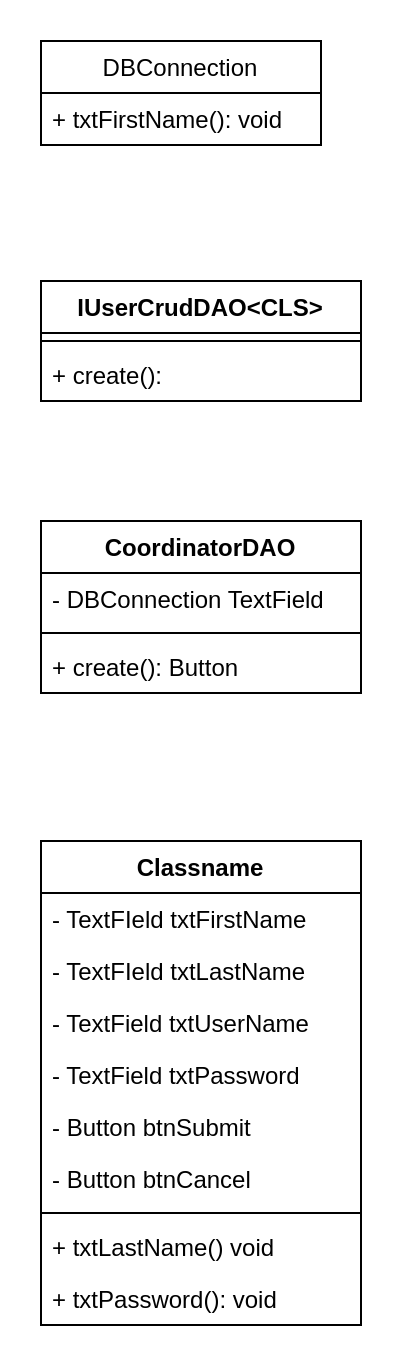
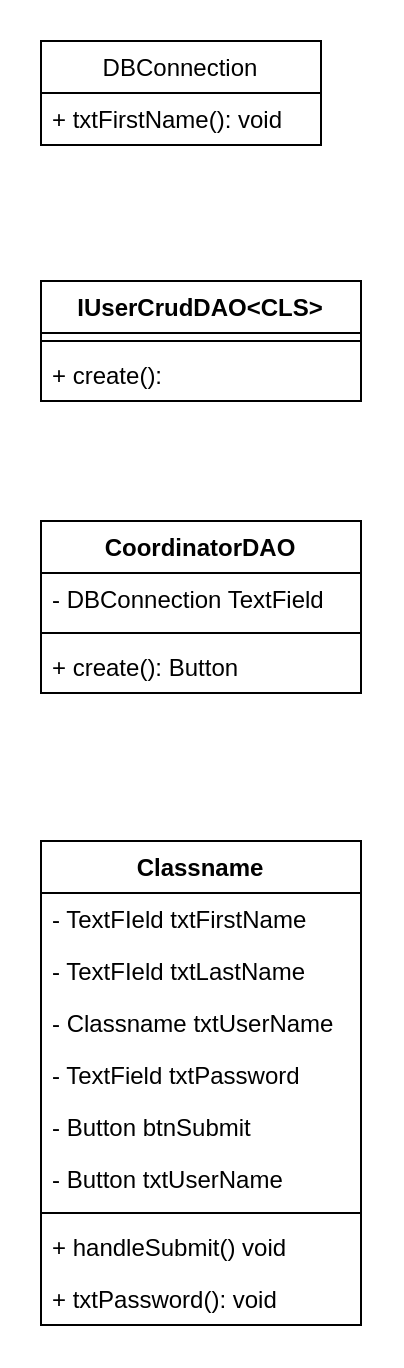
node "- TextField txtUserName": label "- TextField txtUserName" -> "- Classname txtUserName"
node "- Button btnCancel": label "- Button btnCancel" -> "- Button txtUserName"
node "+ txtLastName() void": label "+ txtLastName() void" -> "+ handleSubmit() void"
